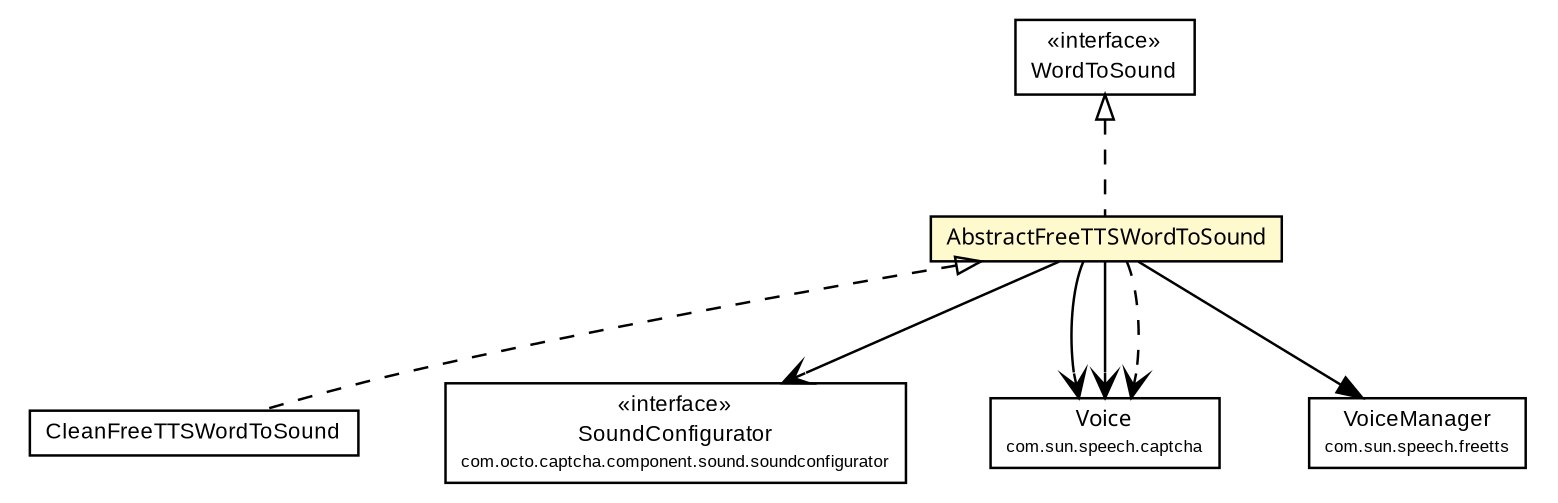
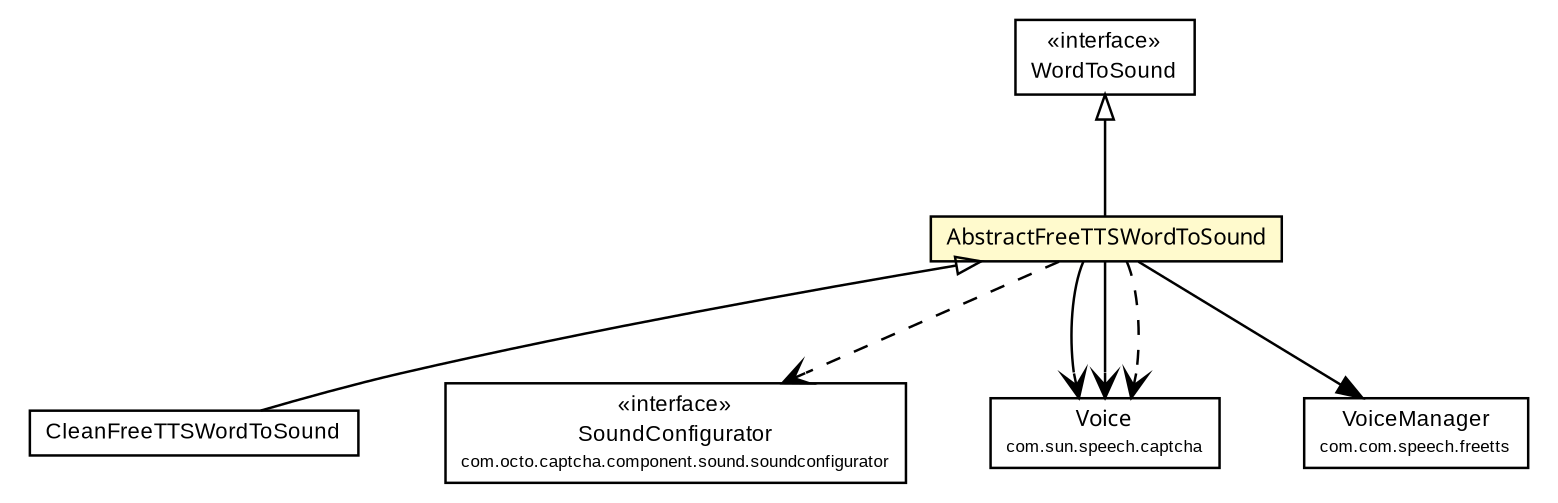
edge "AbstractFreeTTSWordToSound" -> "WordToSound": style dashed -> solid
edge "AbstractFreeTTSWordToSound" -> "SoundConfigurator": style solid -> dashed
edge "CleanFreeTTSWordToSound" -> "AbstractFreeTTSWordToSound": style dashed -> solid
node "VoiceManager": text "com.sun.speech.freetts" -> "com.com.speech.freetts"
